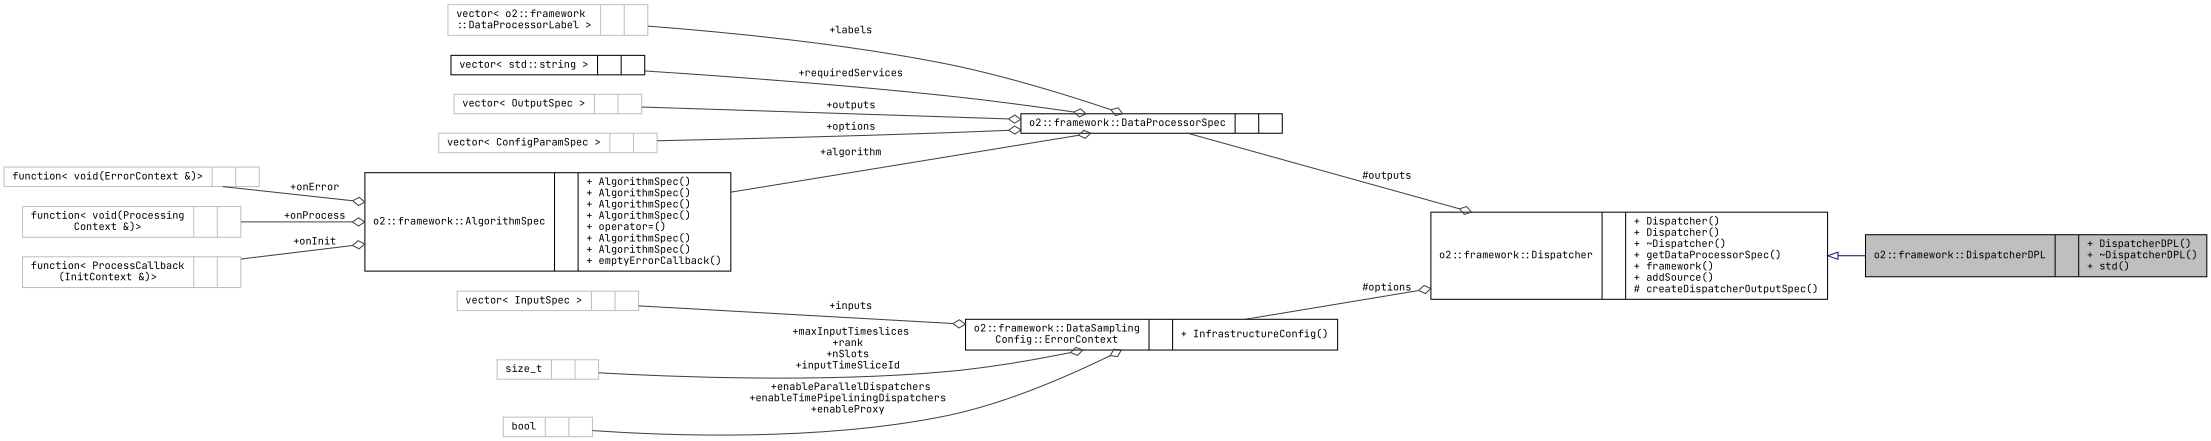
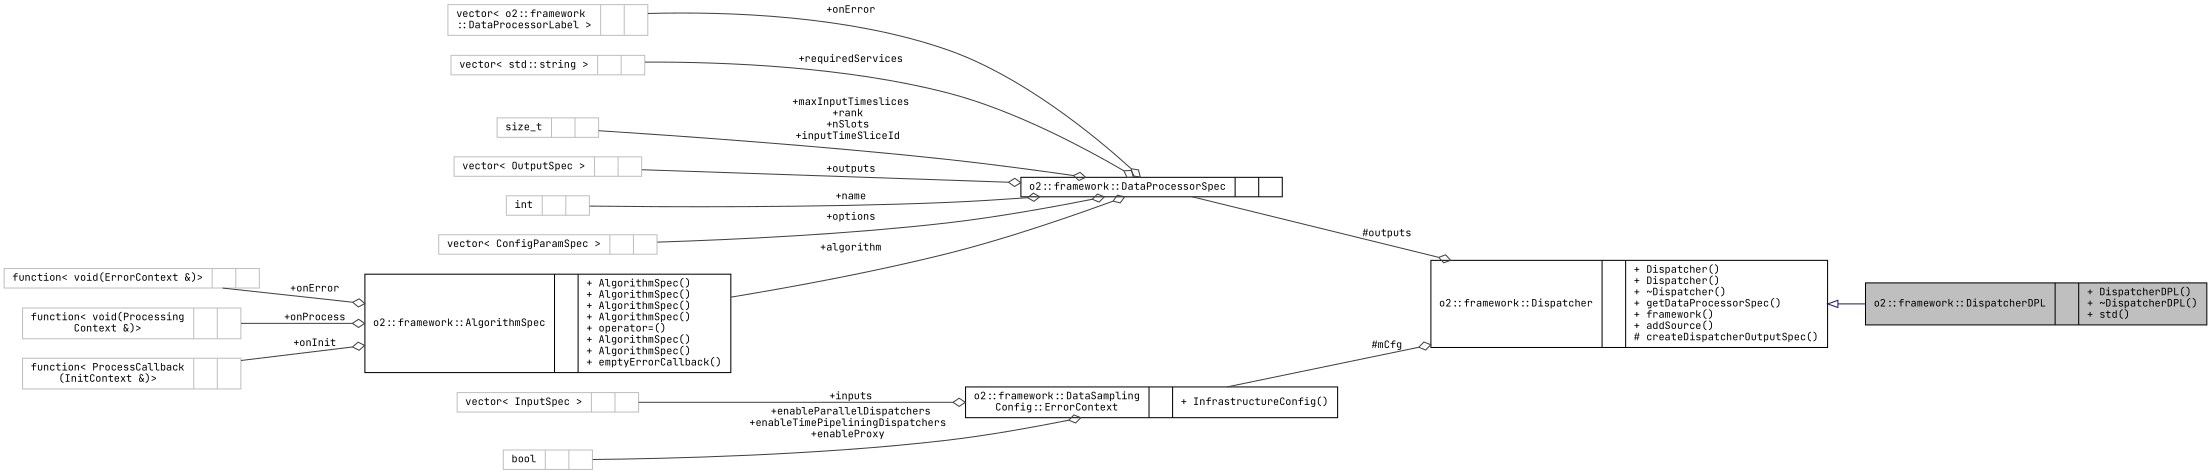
edge "vector< o2::framework" -> "o2::framework::DataProcessorSpec": label " +labels" -> " +onError"
node "vector< std::string >": color black -> grey75
node "int": added
edge "o2::framework::DataSampling" -> "o2::framework::Dispatcher": label " #options" -> " #mCfg"
edge "size_t" -> "o2::framework::DataSampling": now "size_t" -> "o2::framework::DataProcessorSpec"
